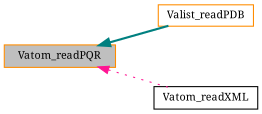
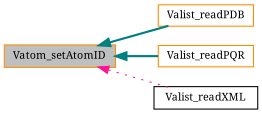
node "Vatom_readPQR": label "Vatom_readPQR" -> "Vatom_setAtomID"
node "Valist_readPQR": added
node "Vatom_readXML": label "Vatom_readXML" -> "Valist_readXML"
